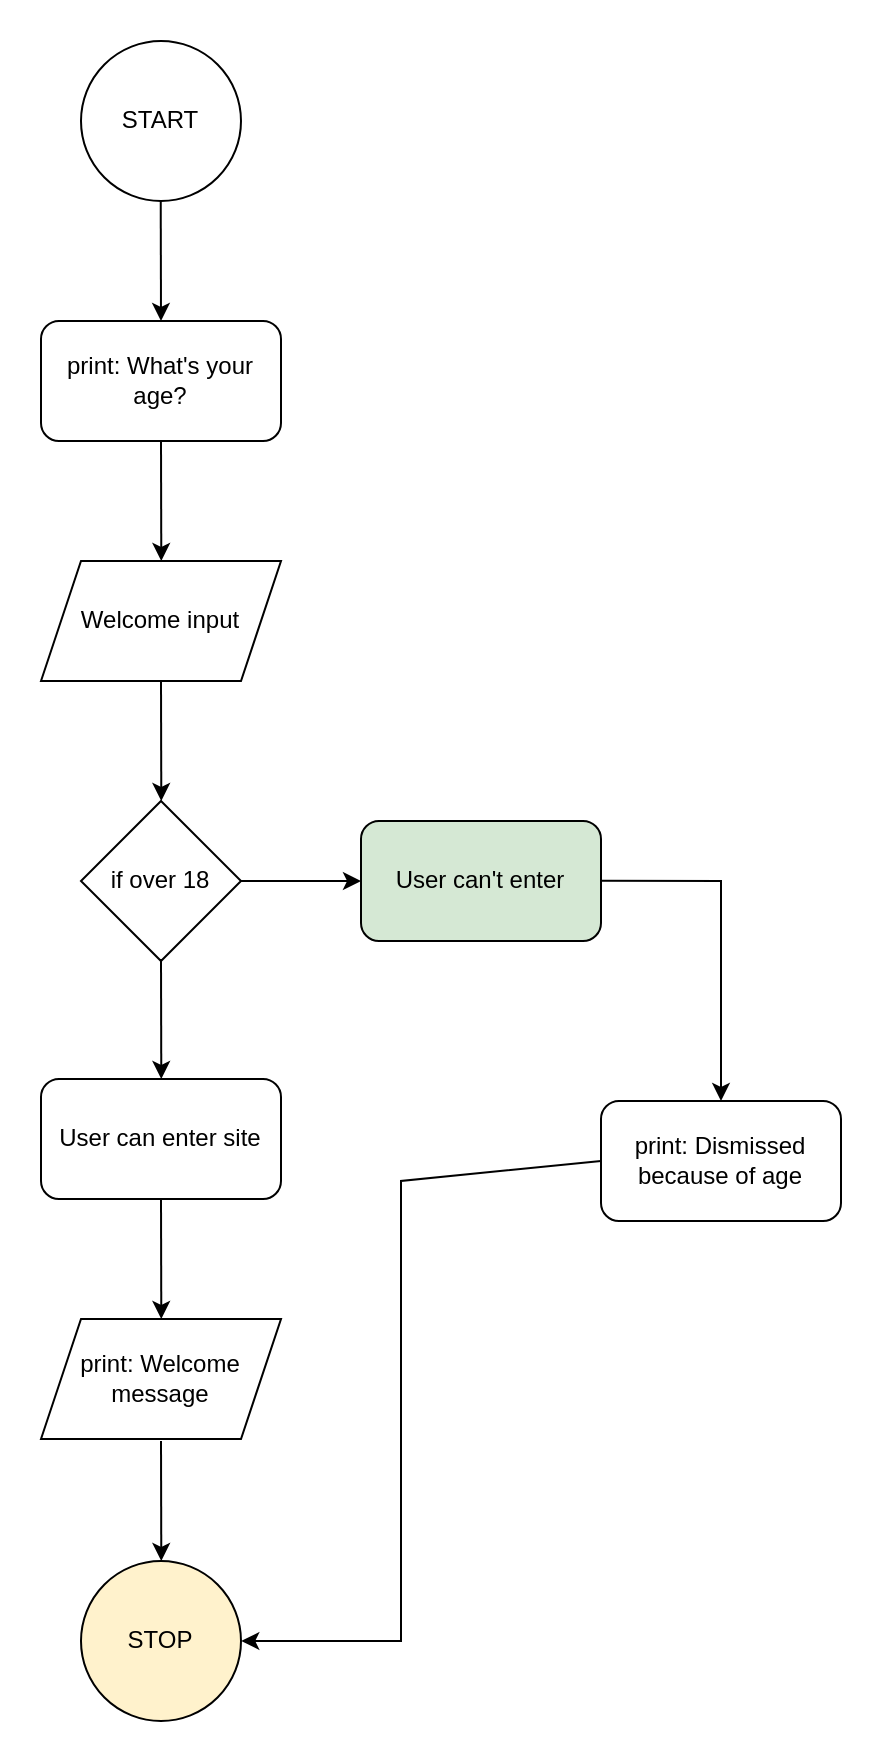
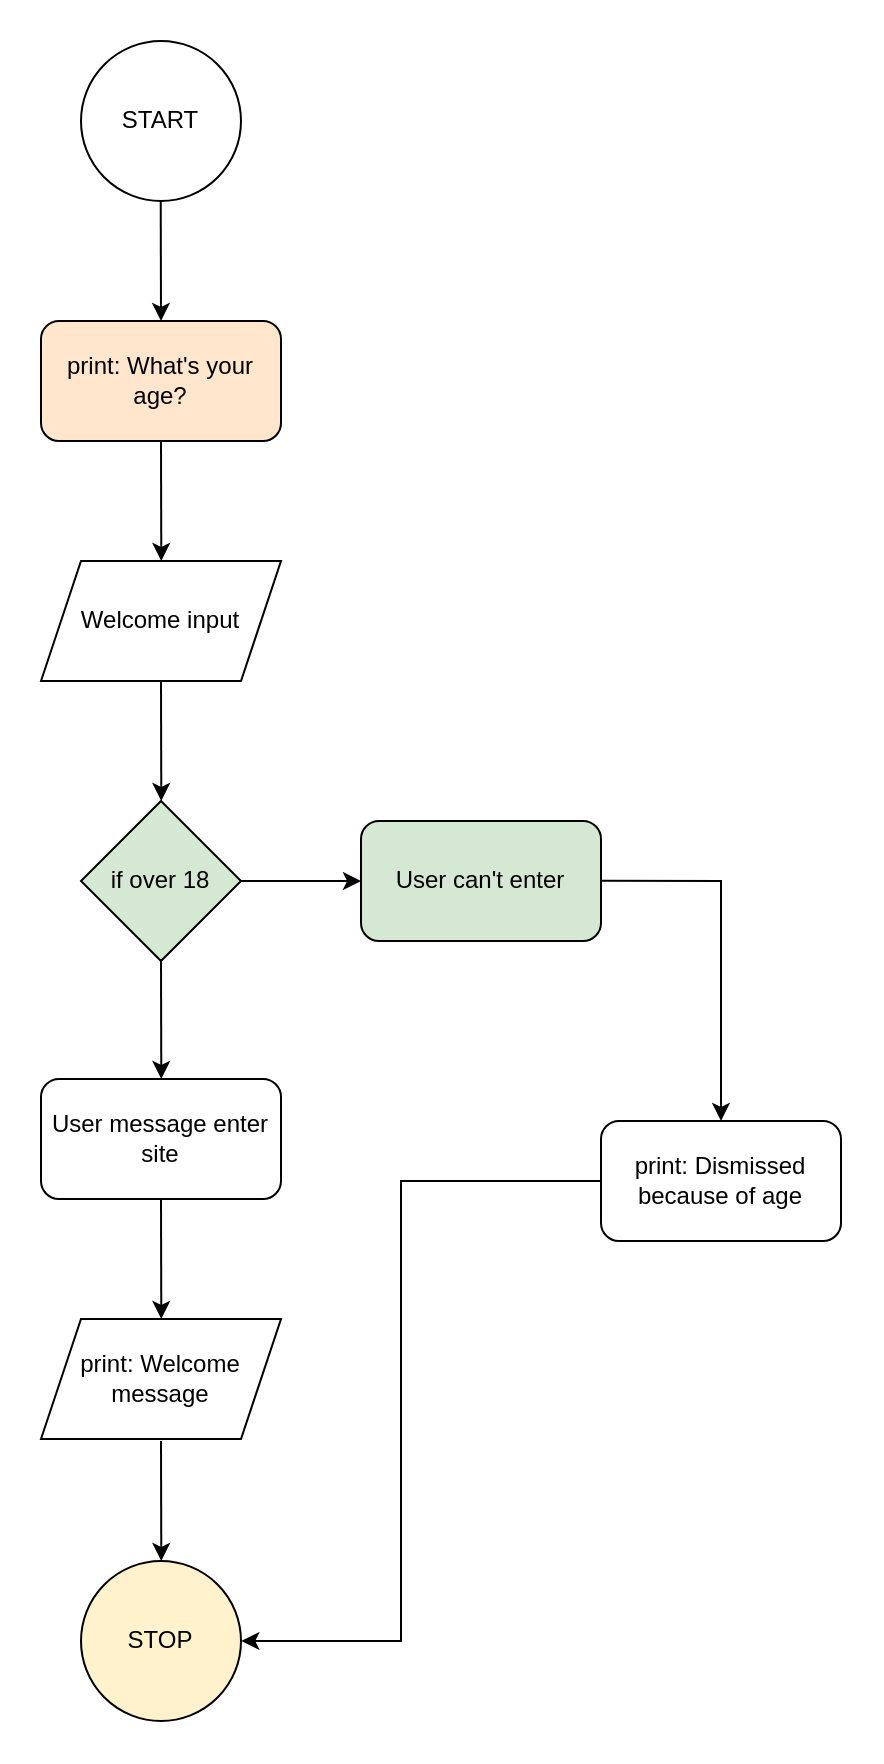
node "print: What's your age?": fillcolor #ffffff -> #ffe6cc
node "if over 18": fillcolor #ffffff -> #d5e8d4
node "User can enter site": label "User can enter site" -> "User message enter site"
node "print: Dismissed because of age": moved (721, 1161) -> (721, 1181)
